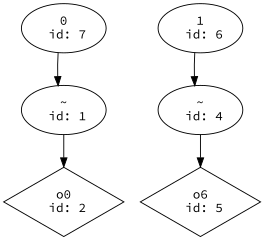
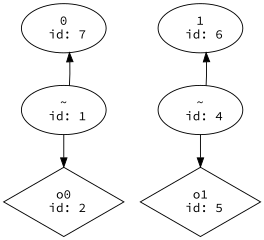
edge "0 id: 7" -> "~ id: 1": reversed
edge "1 id: 6" -> "~ id: 4": reversed
node "o6 id: 5": label "o6 id: 5" -> "o1 id: 5"
